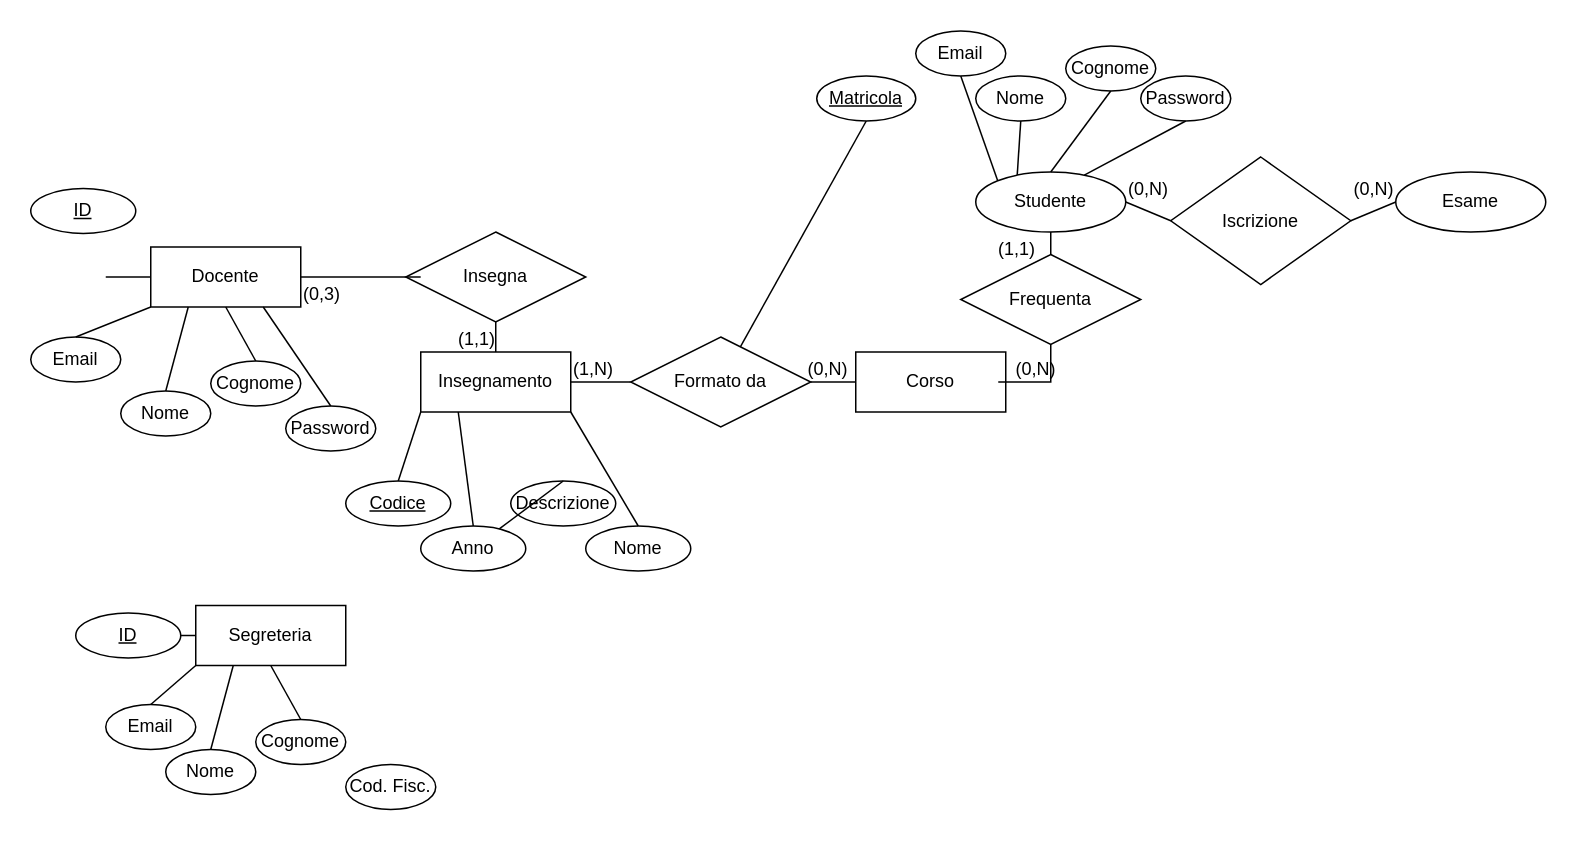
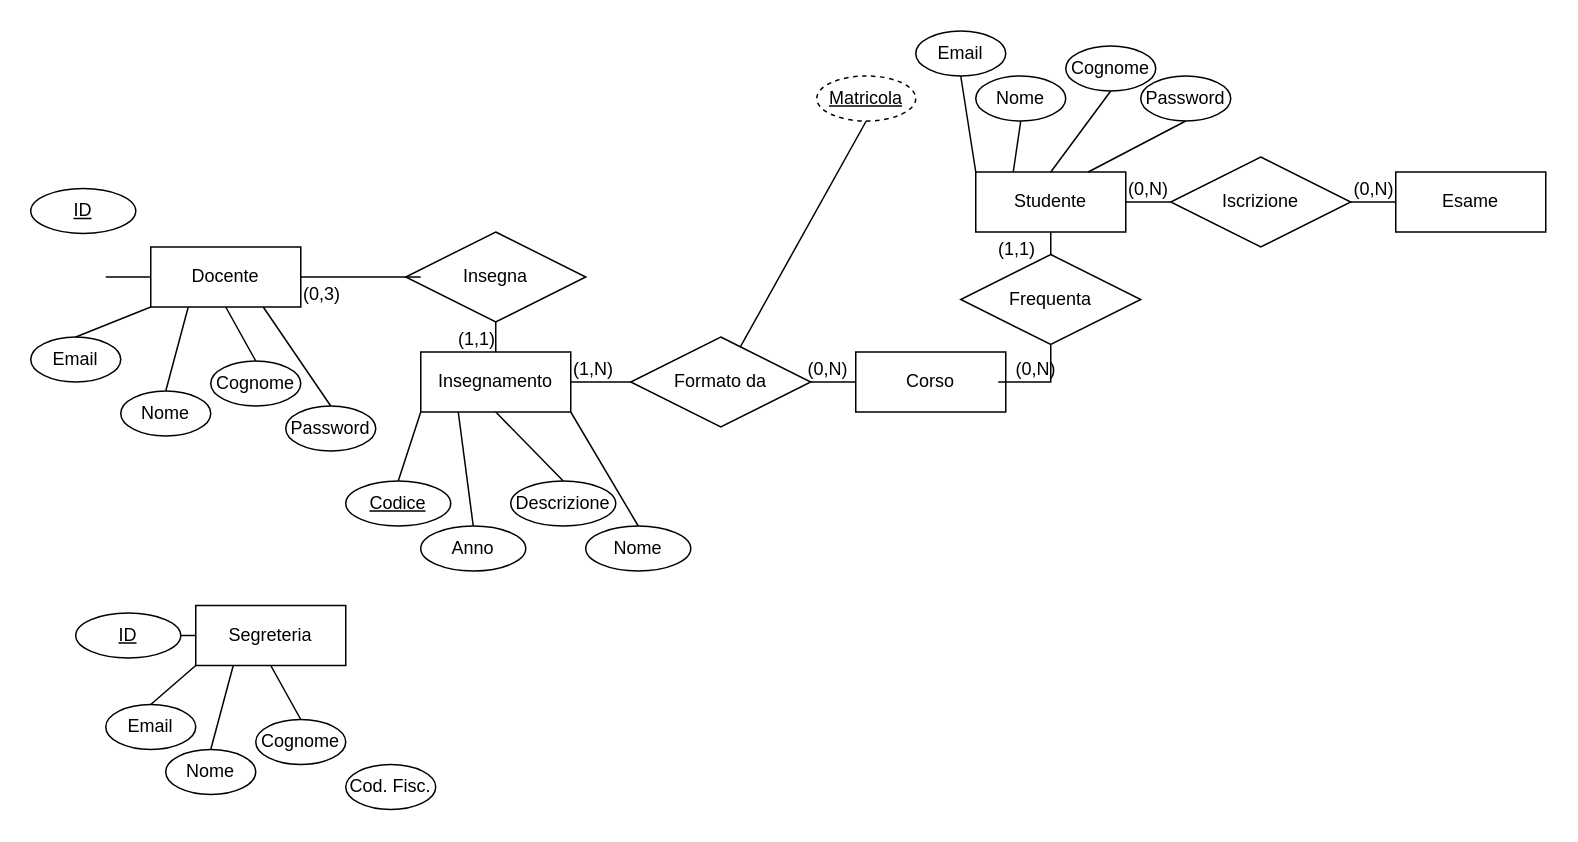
node "Matricola": style solid -> dashed
node "Studente": shape ellipse -> rectangle
node "Esame": shape ellipse -> rectangle
node "Iscrizione": size 180x128 -> 180x90
edge "Descrizione" -- "Anno": now "Descrizione" -- "Insegnamento"
